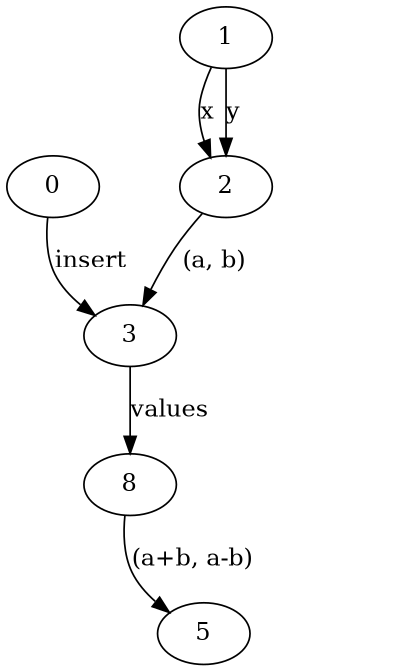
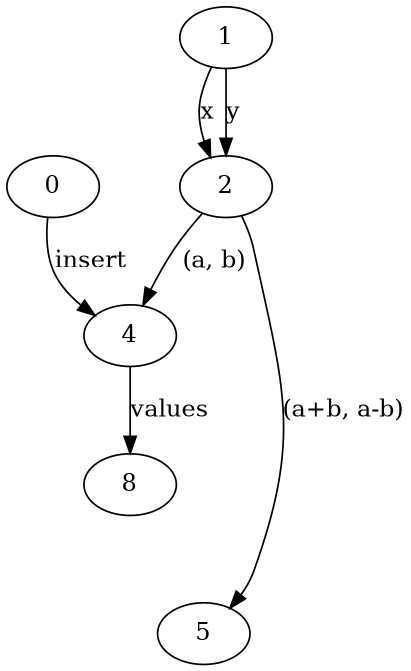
node "3": label "3" -> "4"
edge "8" -> "5": now "2" -> "5"
